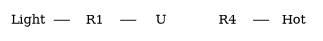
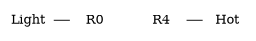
node "R1": label "R1" -> "R0"
node "U": removed
